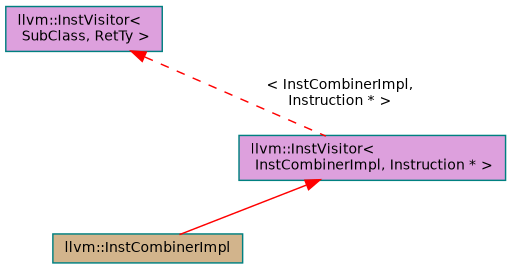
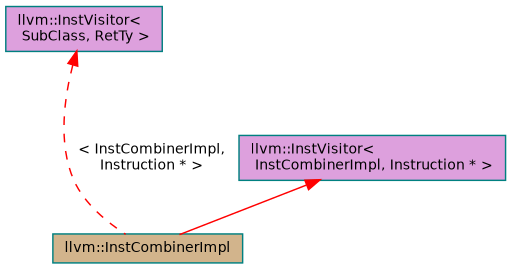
edge "llvm::InstVisitor< InstCombinerImpl, Instruction * >" -> "llvm::InstVisitor< SubClass, RetTy >": now "llvm::InstCombinerImpl" -> "llvm::InstVisitor< SubClass, RetTy >"
